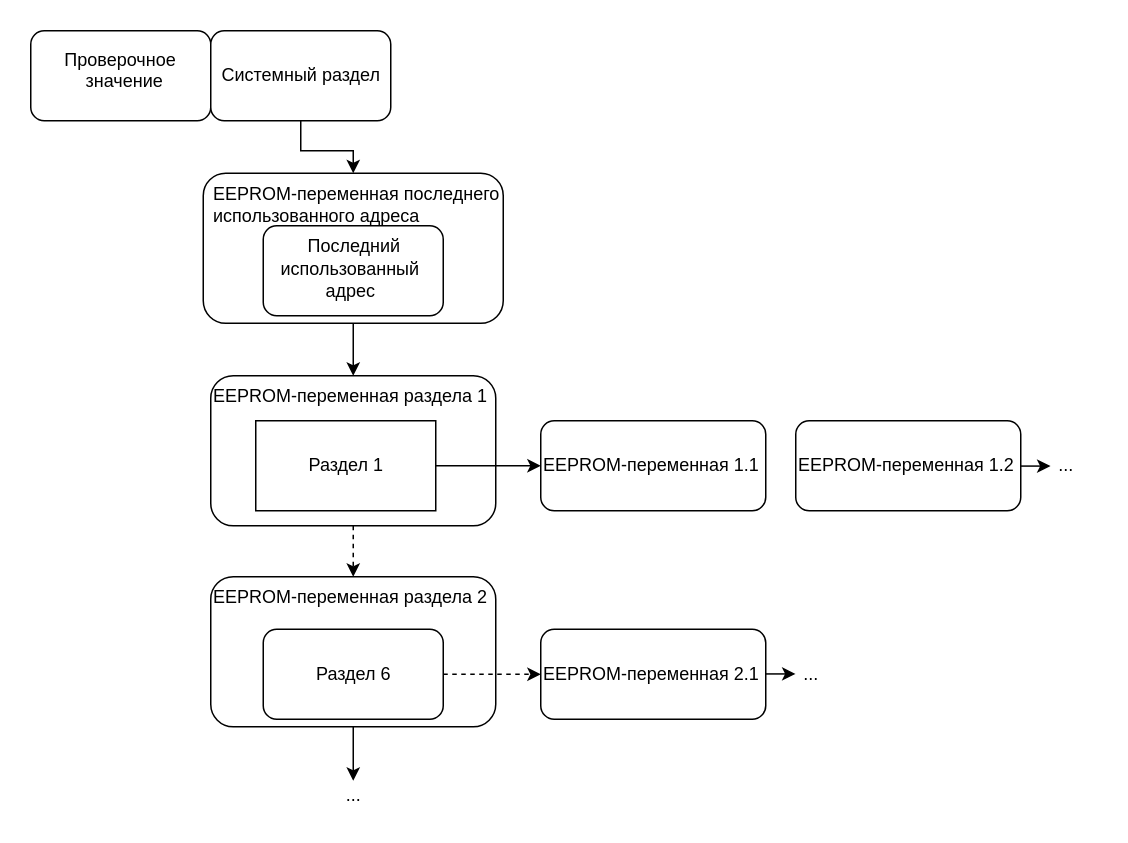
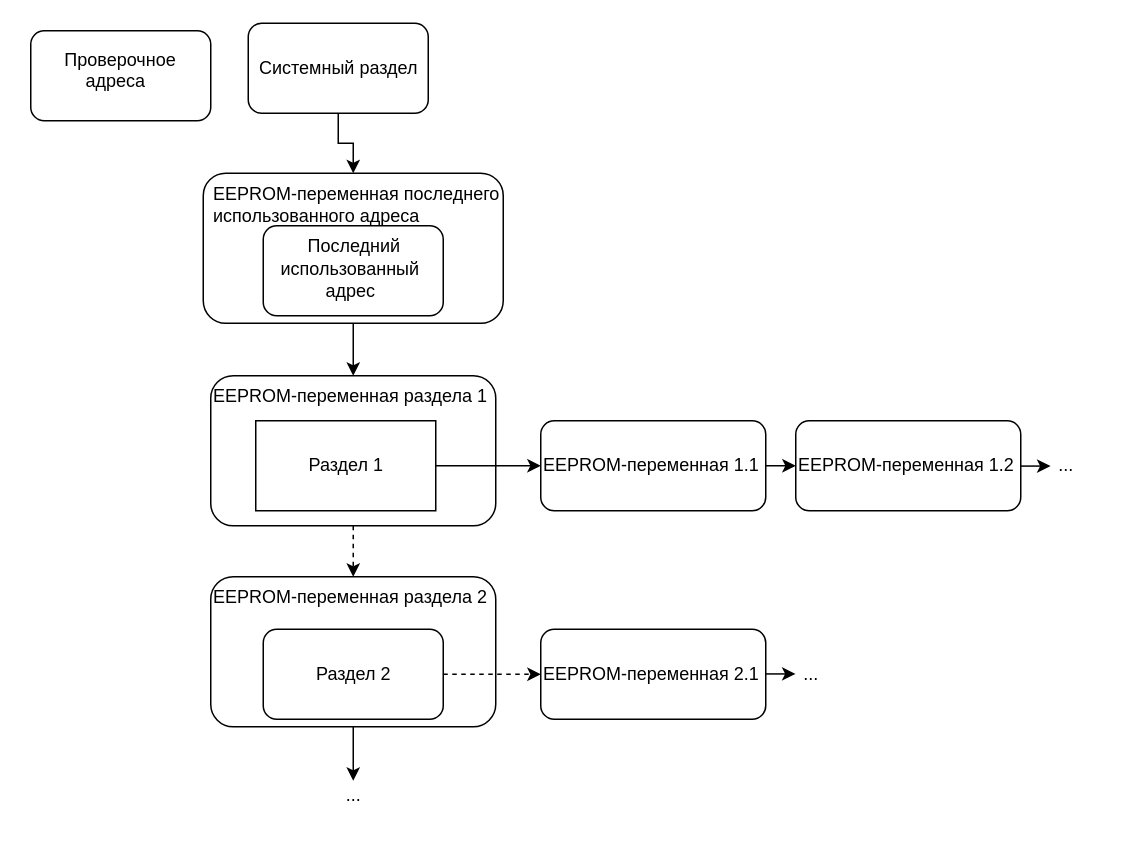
node "Системный раздел": moved (301, 76) -> (338, 68)
node "значение": label "значение" -> "адреса"
edge "EEPROM-переменная 1.1" -> "EEPROM-переменная 1.2": added
node "Раздел 6": label "Раздел 6" -> "Раздел 2"
